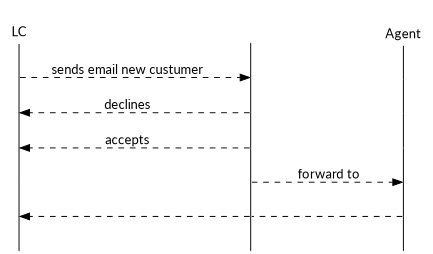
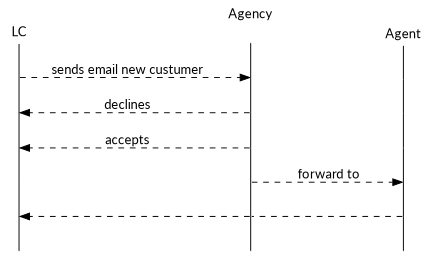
node "Agency": added
